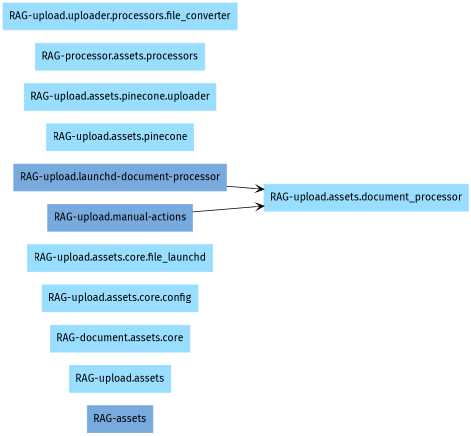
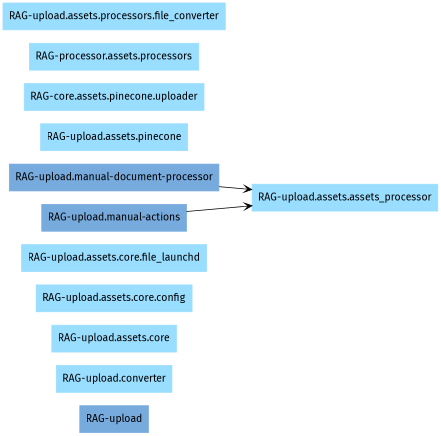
node "RAG-upload.uploader.processors.file_converter": label "RAG-upload.uploader.processors.file_converter" -> "RAG-upload.assets.processors.file_converter"
node "RAG-upload.assets.pinecone.uploader": label "RAG-upload.assets.pinecone.uploader" -> "RAG-core.assets.pinecone.uploader"
node "RAG-upload.launchd-document-processor": label "RAG-upload.launchd-document-processor" -> "RAG-upload.manual-document-processor"
node "RAG-upload.assets.document_processor": label "RAG-upload.assets.document_processor" -> "RAG-upload.assets.assets_processor"
node "RAG-document.assets.core": label "RAG-document.assets.core" -> "RAG-upload.assets.core"
node "RAG-upload.assets": label "RAG-upload.assets" -> "RAG-upload.converter"
node "RAG-assets": label "RAG-assets" -> "RAG-upload"
